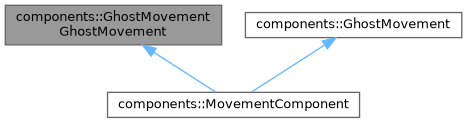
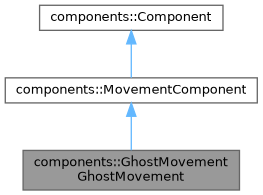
node "components::GhostMovement": label "components::GhostMovement" -> "components::Component"
edge "components::MovementComponent" -> "components::GhostMovement GhostMovement": reversed
